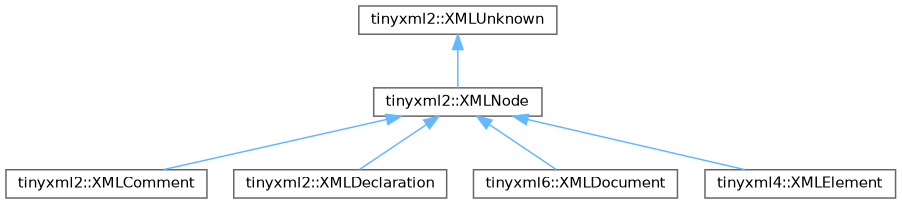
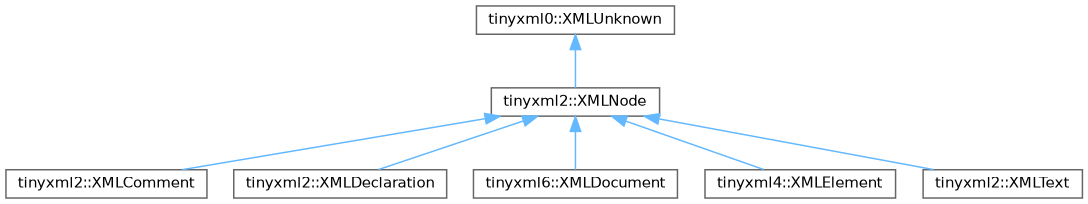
node "tinyxml2::XMLUnknown": label "tinyxml2::XMLUnknown" -> "tinyxml0::XMLUnknown"
node "tinyxml2::XMLText": added
